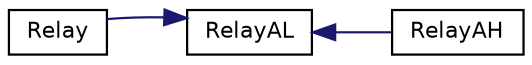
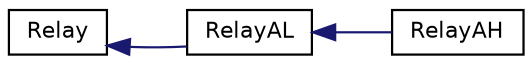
edge "Relay" -> "RelayAL": reversed
